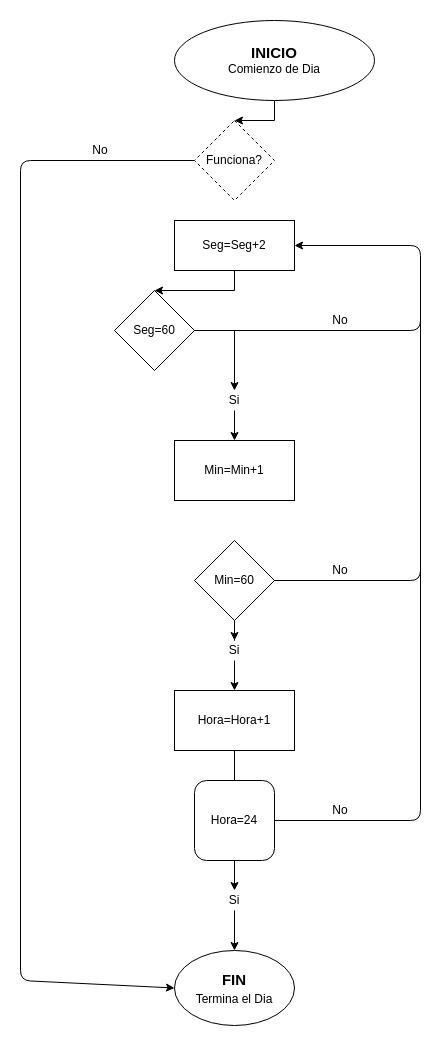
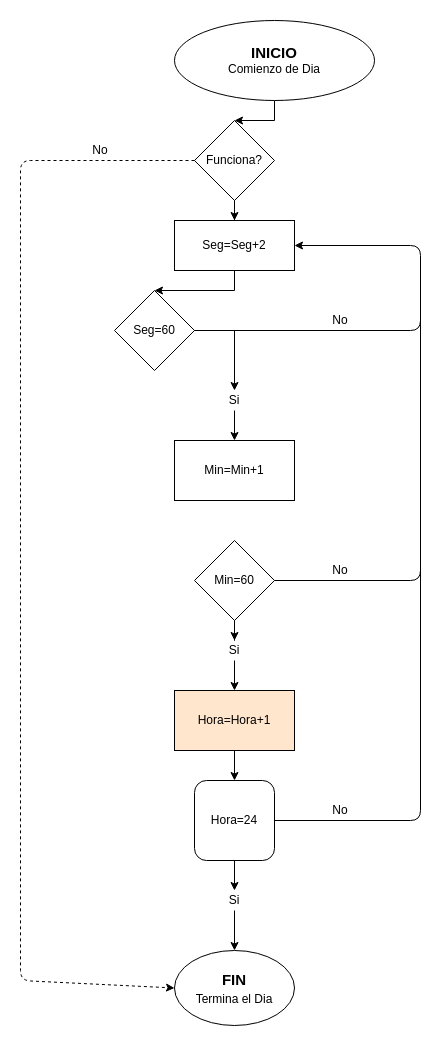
node "Funciona?": style dashed -> solid
edge "Funciona?" -> "Seg=Seg+2": added
edge "Funciona?" -> "FINTermina el Dia": style solid -> dashed
node "Hora=Hora+1": fillcolor #ffffff -> #ffe6cc
edge "Hora=Hora+1" -- "Hora=24": arrowhead none -> classic
